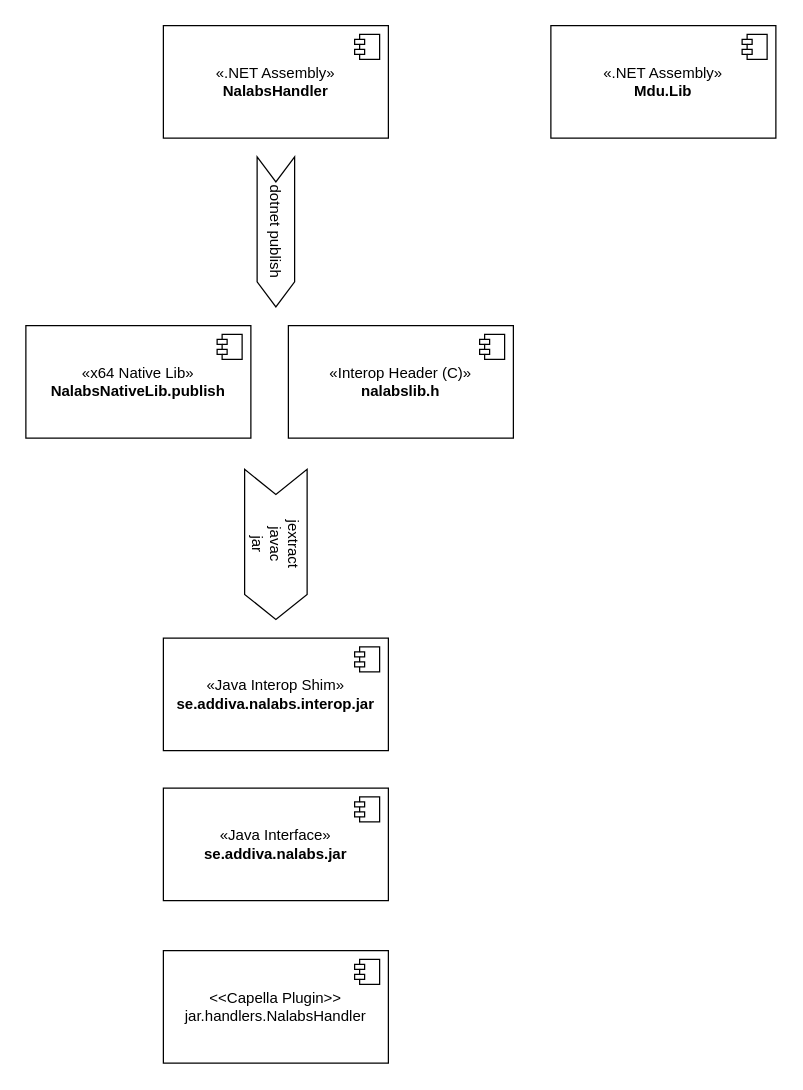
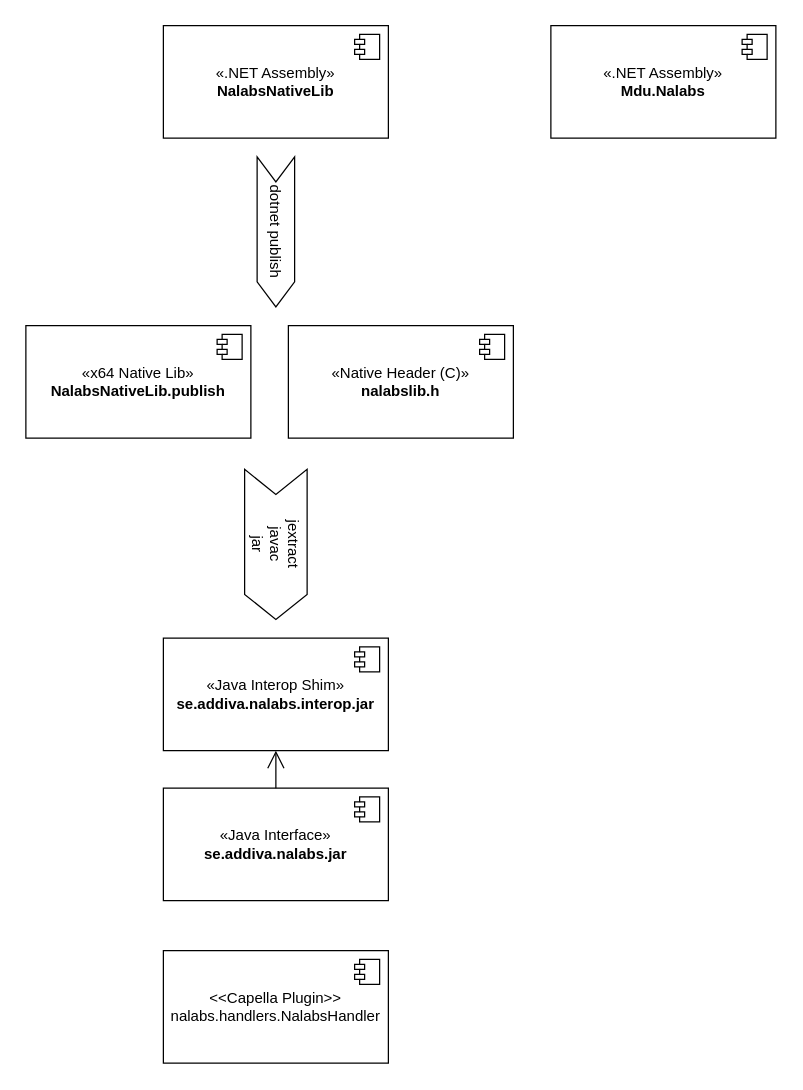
node "«.NET Assembly» NalabsHandler": label "«.NET Assembly» NalabsHandler" -> "«.NET Assembly» NalabsNativeLib"
node "«.NET Assembly» Mdu.Lib": label "«.NET Assembly» Mdu.Lib" -> "«.NET Assembly» Mdu.Nalabs"
node "«Interop Header (C)» nalabslib.h": label "«Interop Header (C)» nalabslib.h" -> "«Native Header (C)» nalabslib.h"
edge "«Java Interface» se.addiva.nalabs.jar" -> "«Java Interop Shim» se.addiva.nalabs.interop.jar": added
node "<<Capella Plugin>> jar.handlers.NalabsHandler": label "<<Capella Plugin>> jar.handlers.NalabsHandler" -> "<<Capella Plugin>> nalabs.handlers.NalabsHandler"
